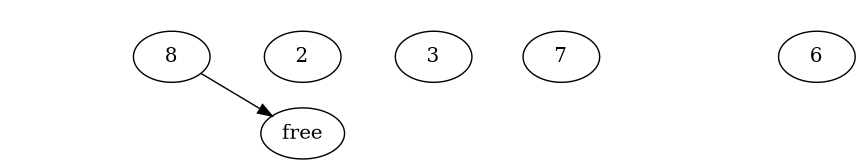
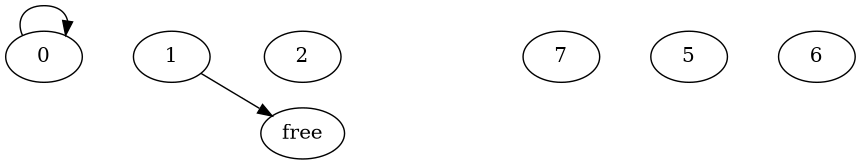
node "0": added
node "8": label "8" -> "1"
node "3": removed
node "5": added
